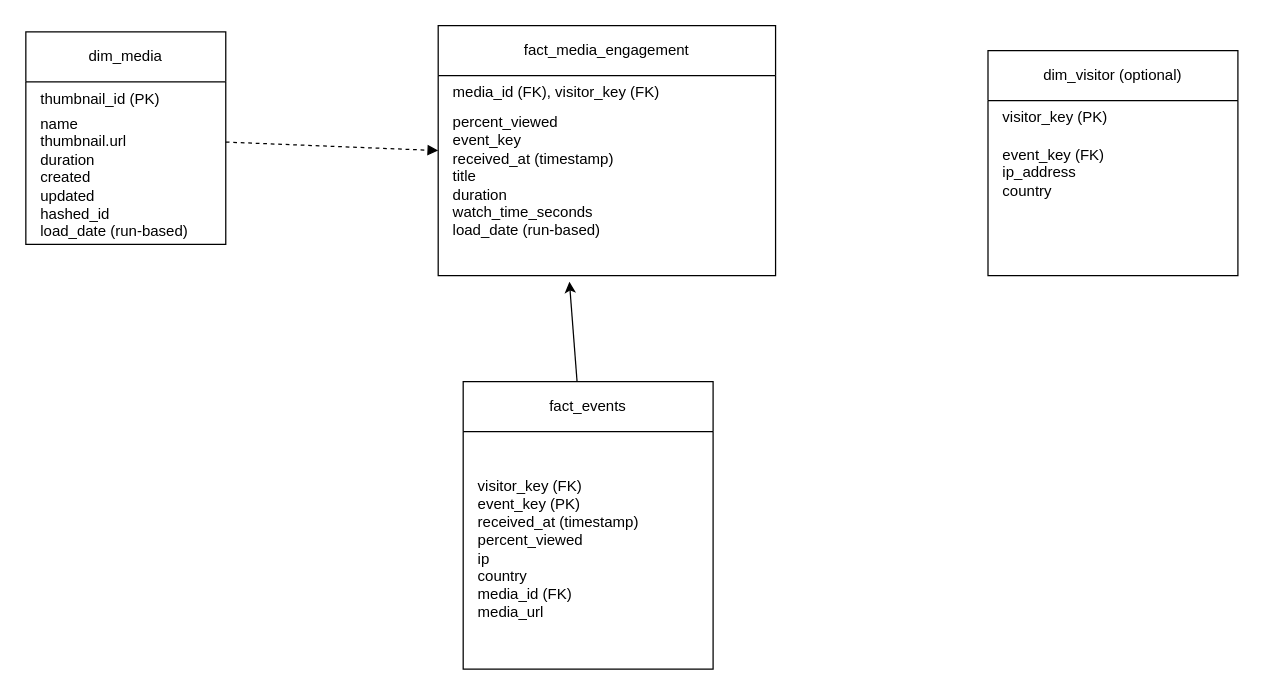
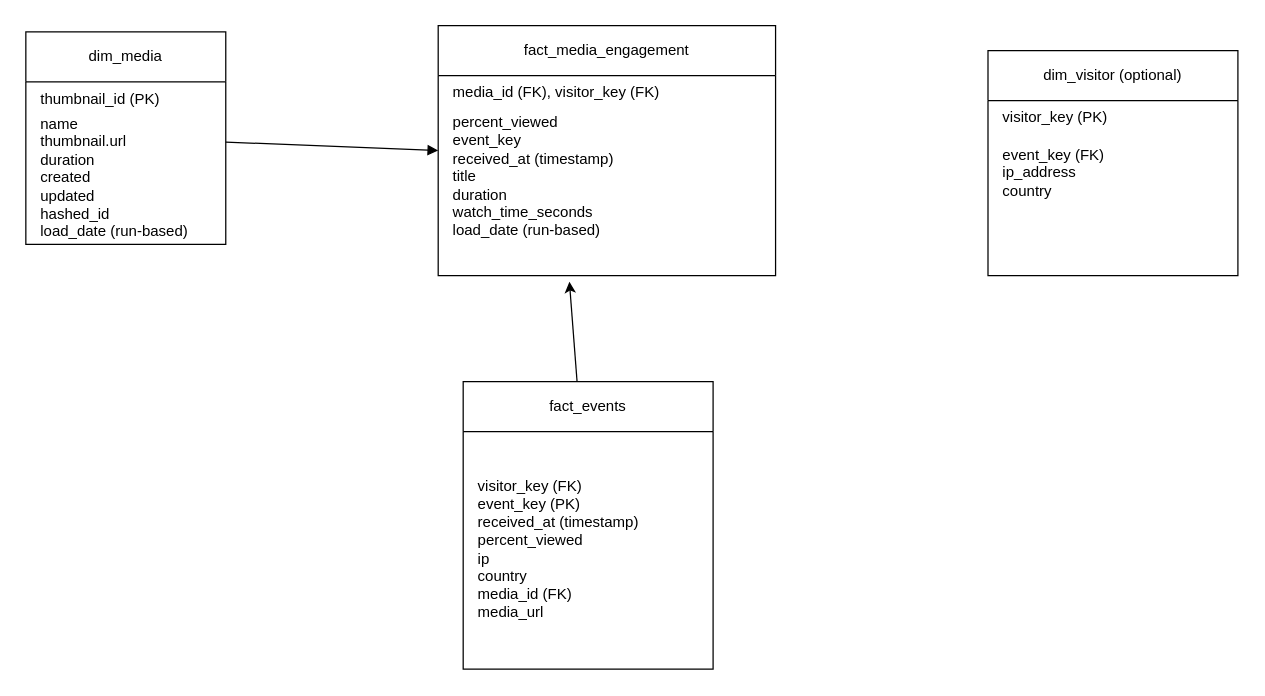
edge "dim_media" -> "fact_media_engagement": style dashed -> solid
